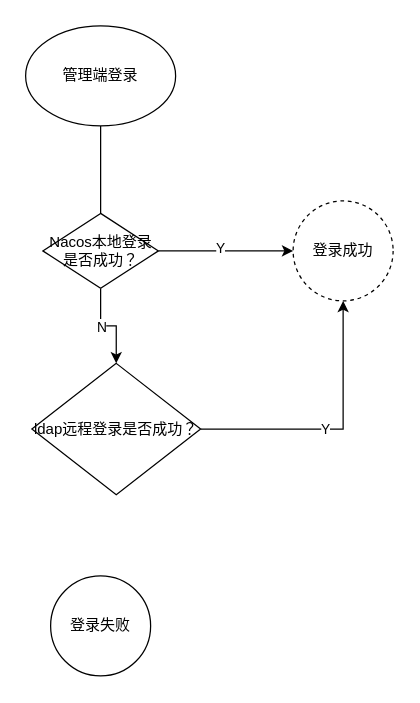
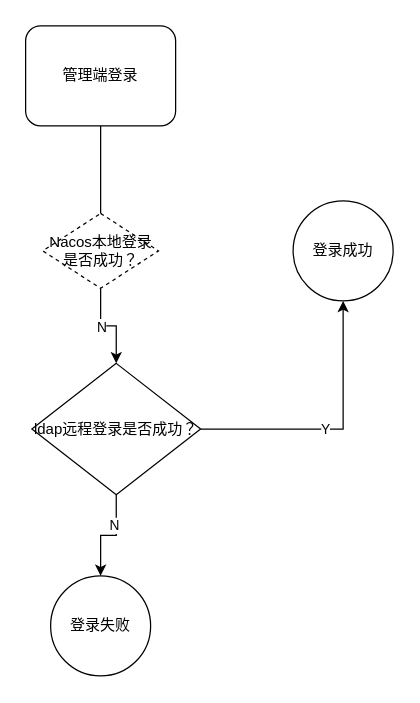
node "管理端登录": shape ellipse -> rounded rectangle
node "Nacos本地登录是否成功？": style solid -> dashed
edge "Nacos本地登录是否成功？" -> "登录成功": removed, label "Y"
node "登录成功": style dashed -> solid
edge "ldap远程登录是否成功？" -> "登录失败": added, label "N"
